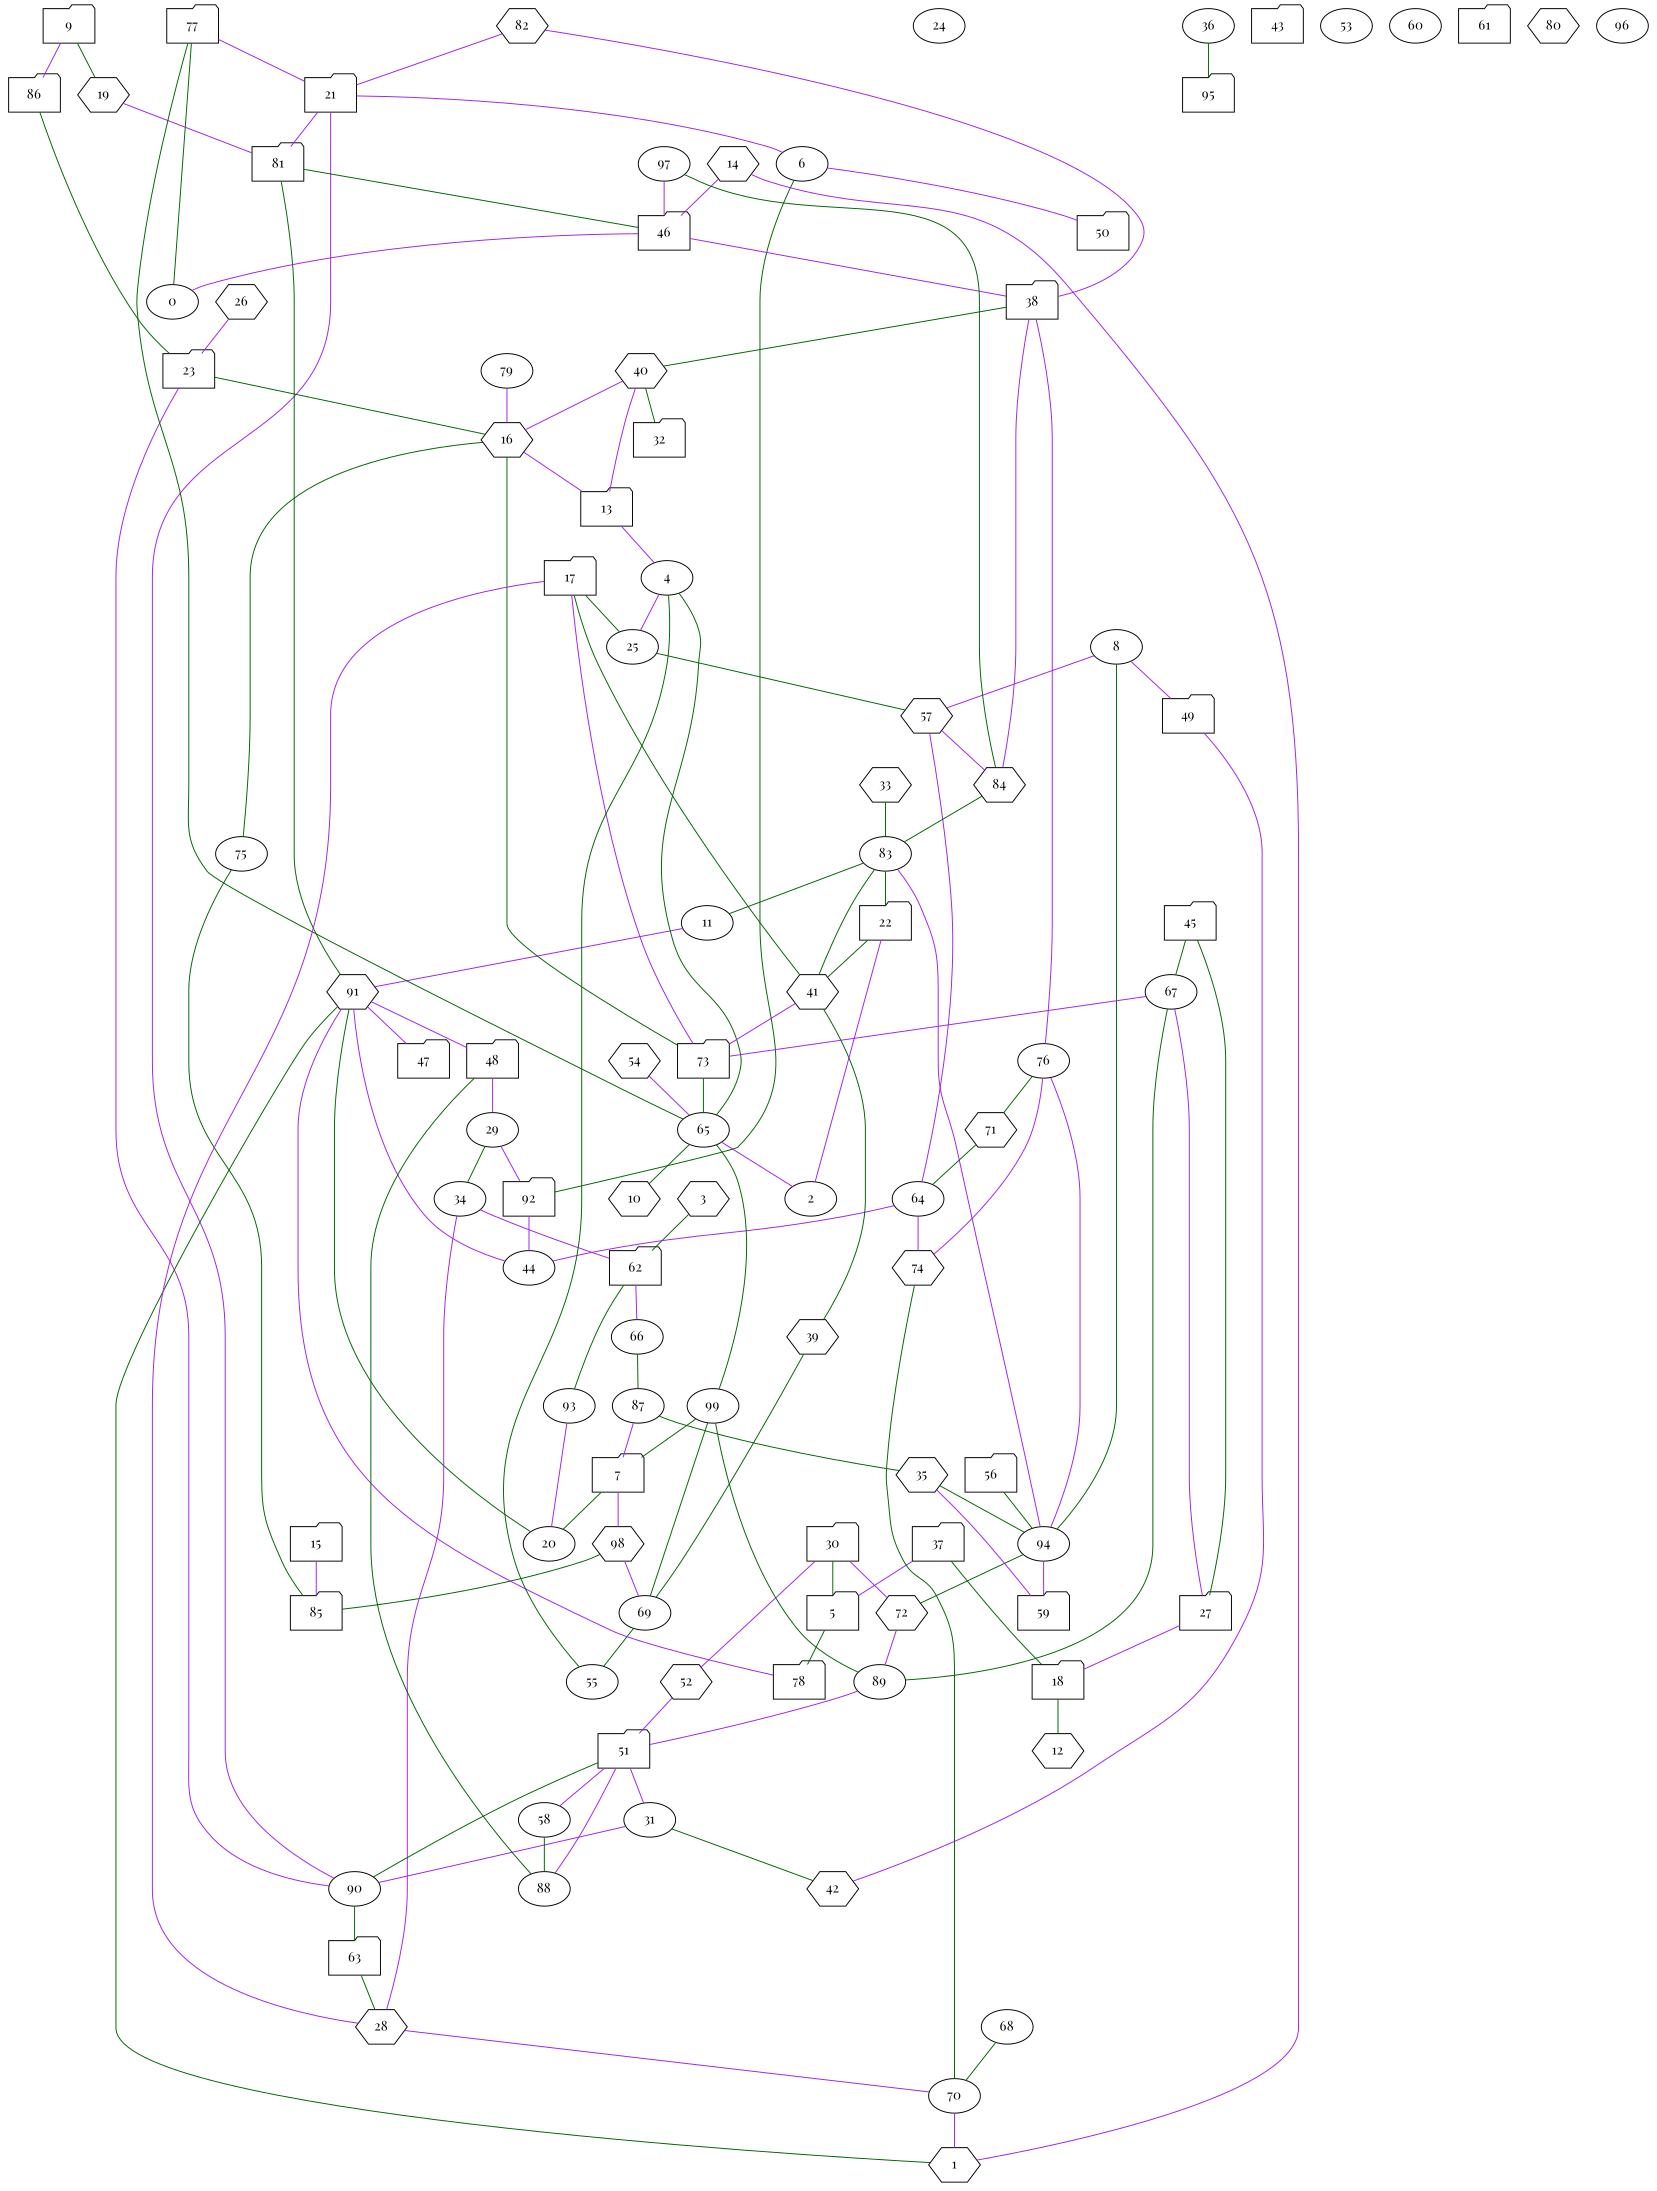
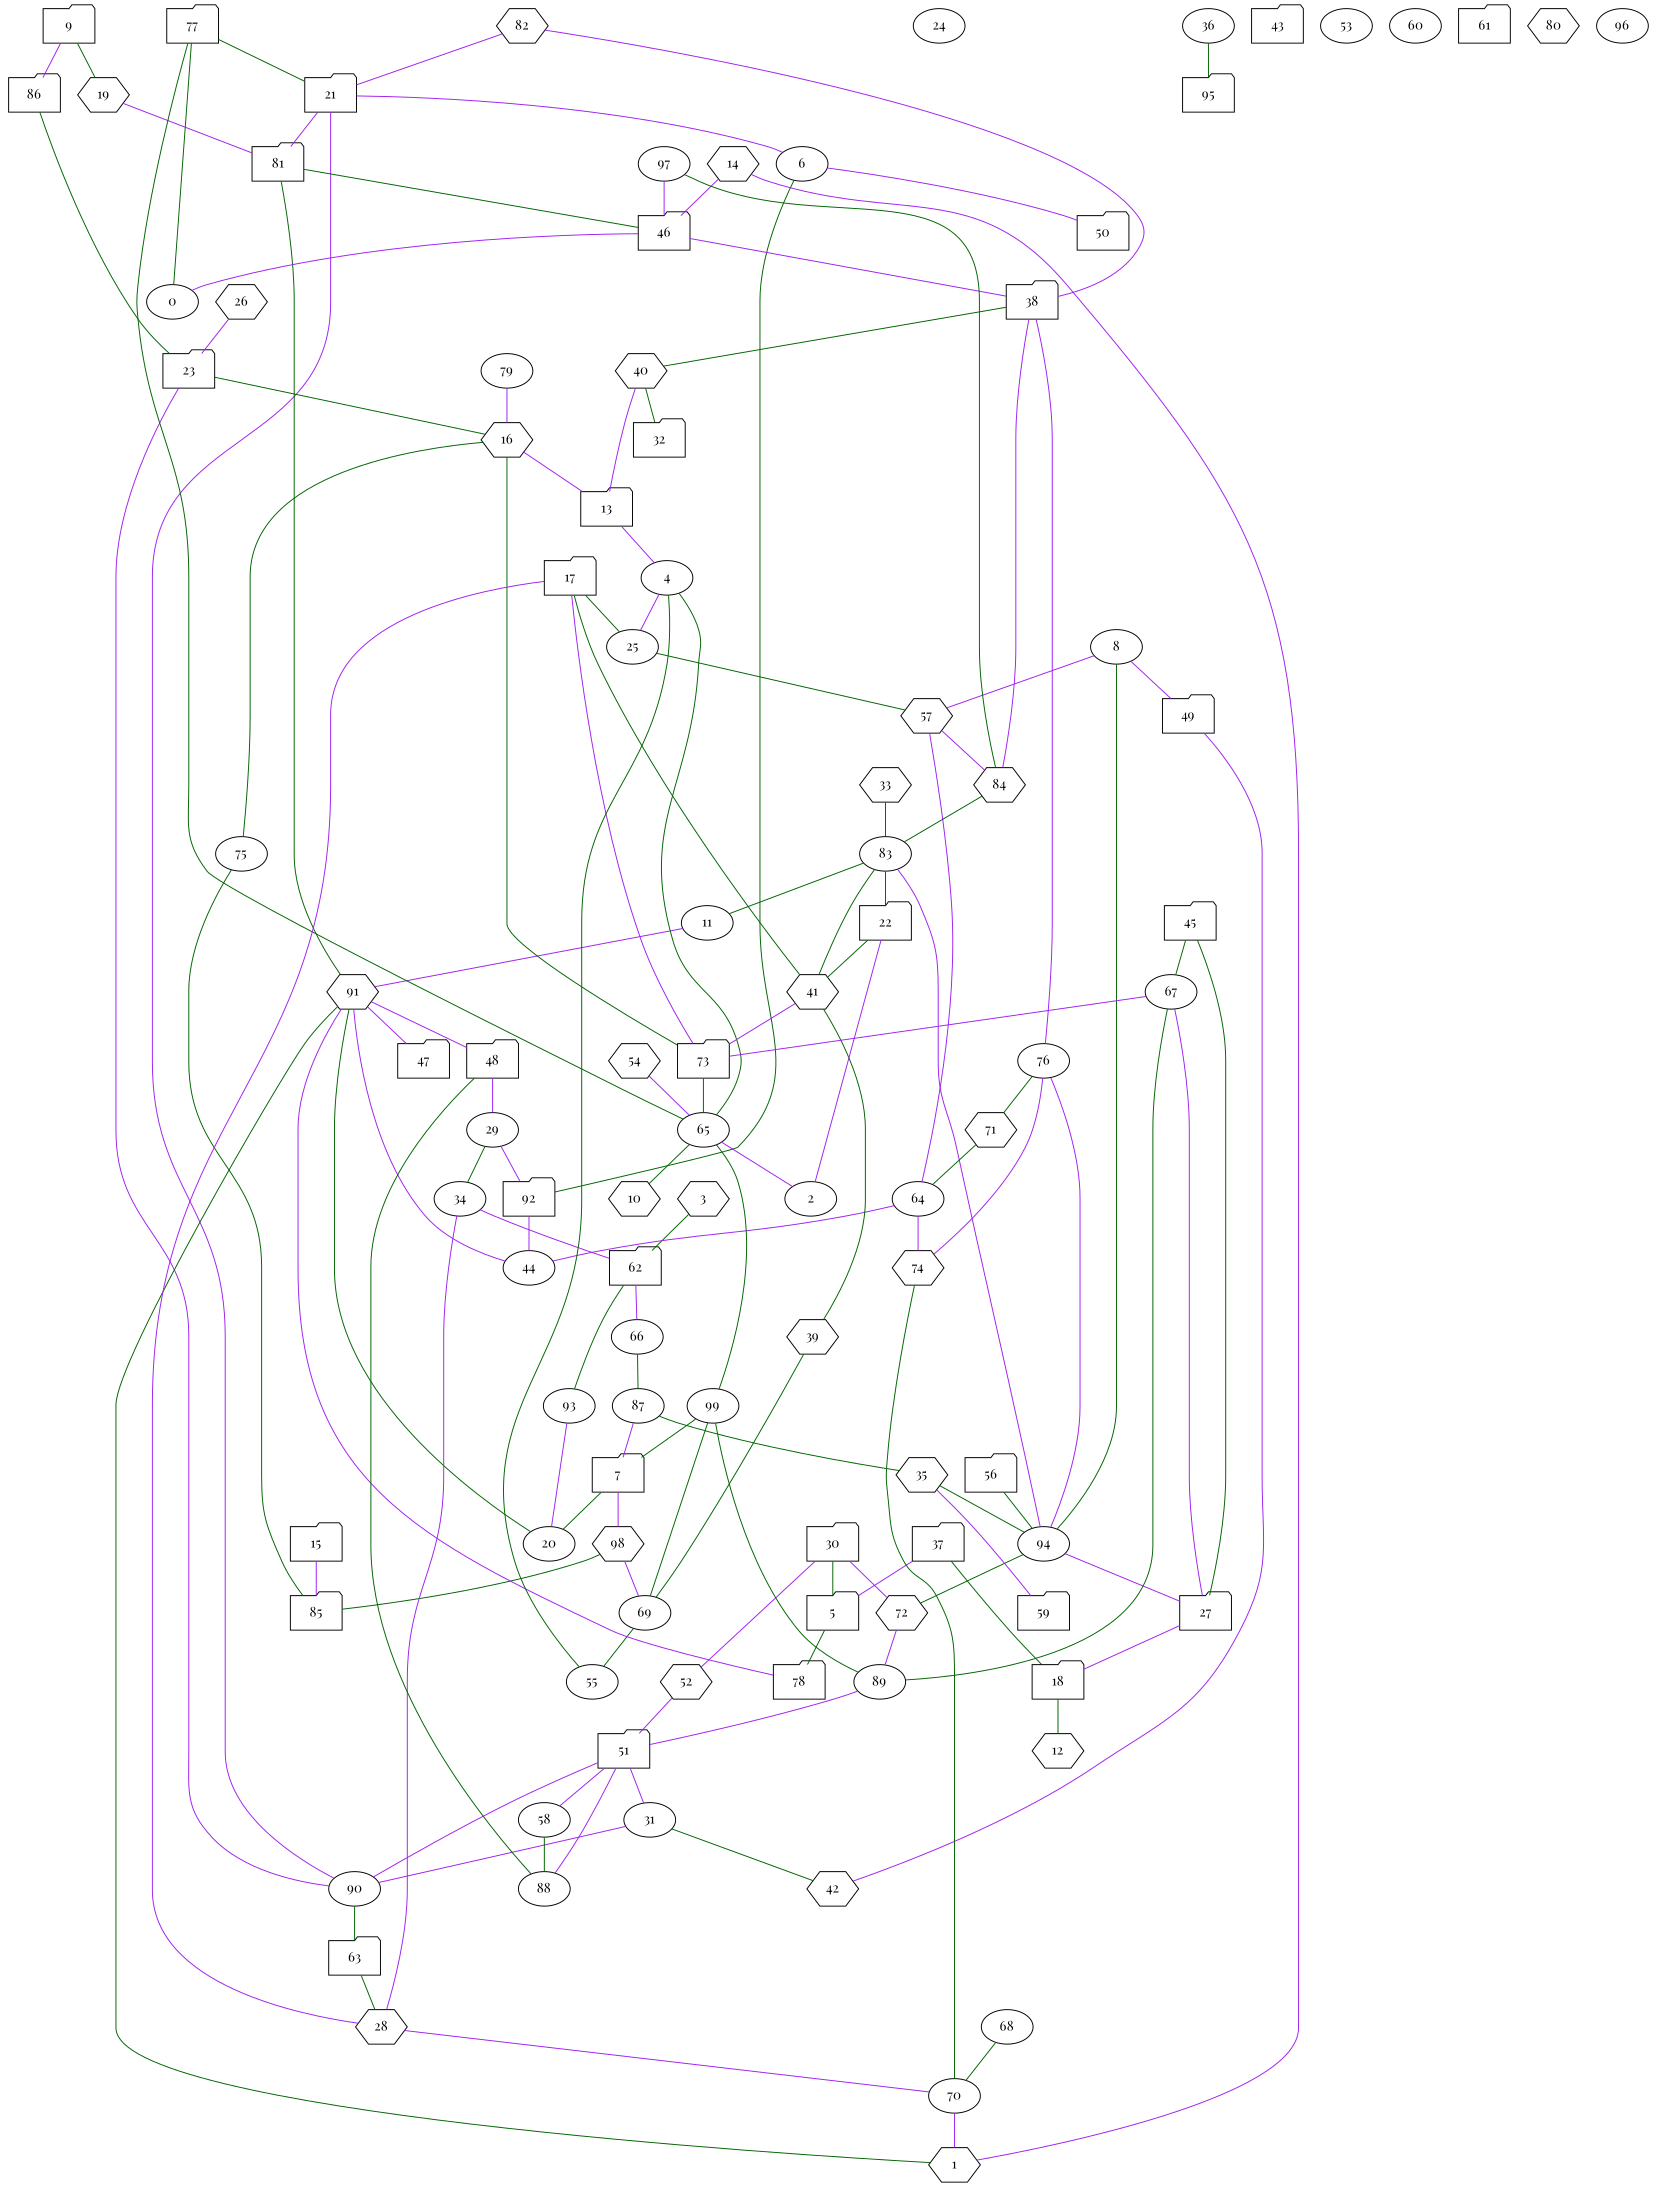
edge "77" -- "21": color purple -> darkgreen
edge "40" -- "16": removed
edge "94" -- "59": now "94" -- "27"
edge "51" -- "90": color darkgreen -> purple
